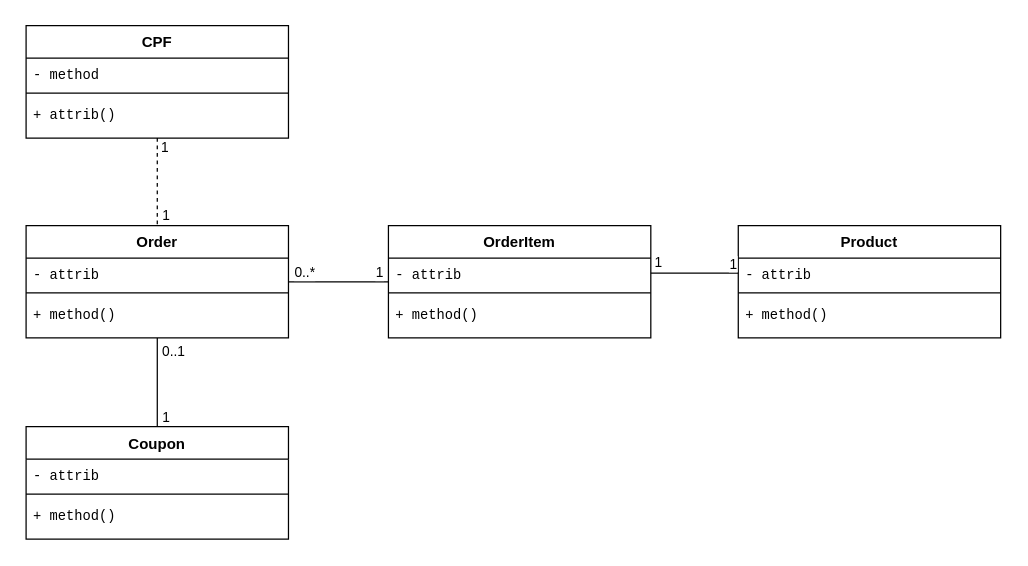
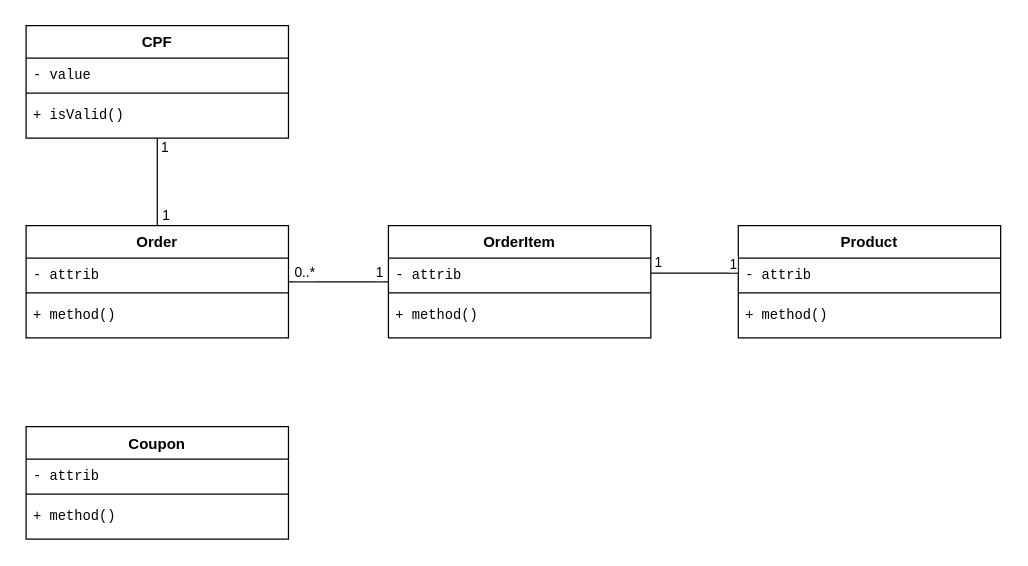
node "- method": label "- method" -> "- value"
node "+ attrib()": label "+ attrib()" -> "+ isValid()"
edge "CPF" -- "Order": style dashed -> solid
edge "Order" -- "Coupon": removed, labels "0..1", "1"
